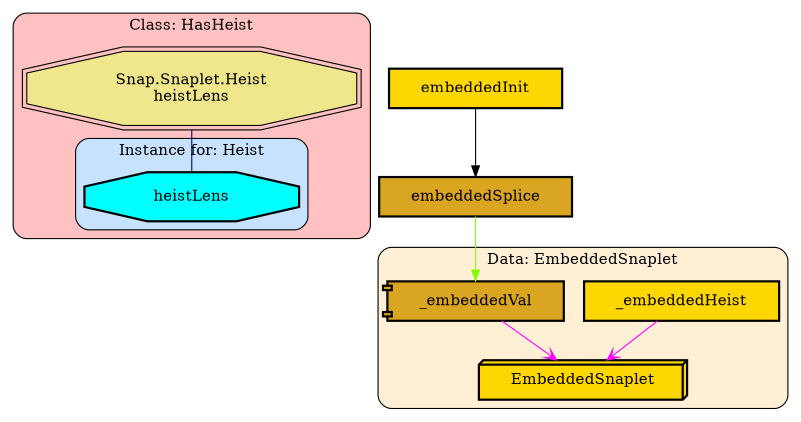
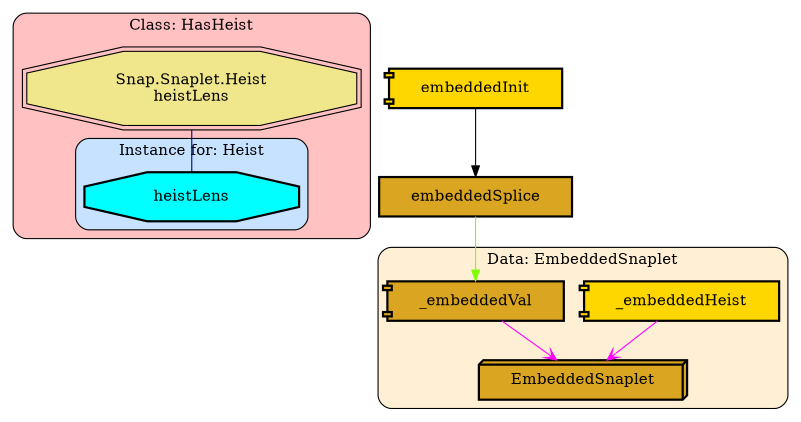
node "embeddedInit": shape box -> component
node "_embeddedHeist": shape box -> component
node "EmbeddedSnaplet": fillcolor gold -> goldenrod
